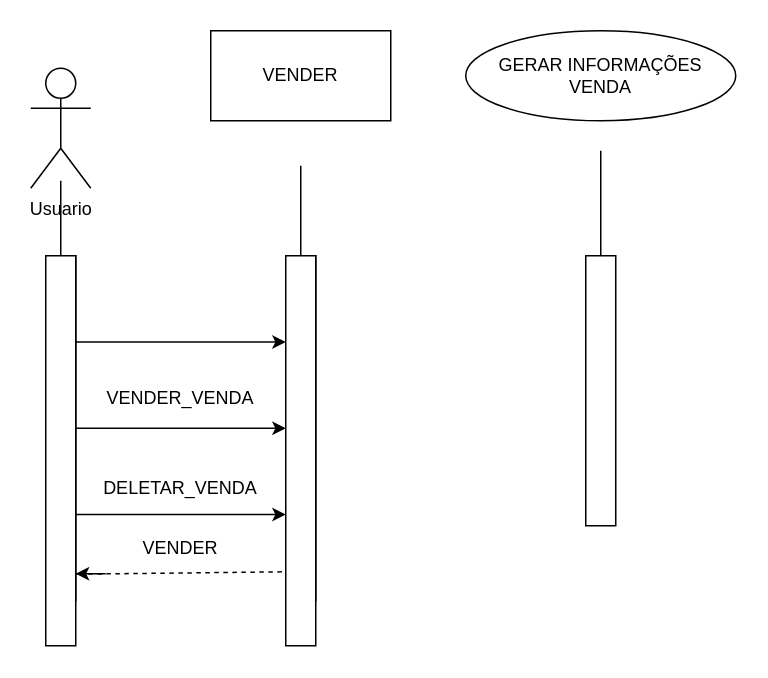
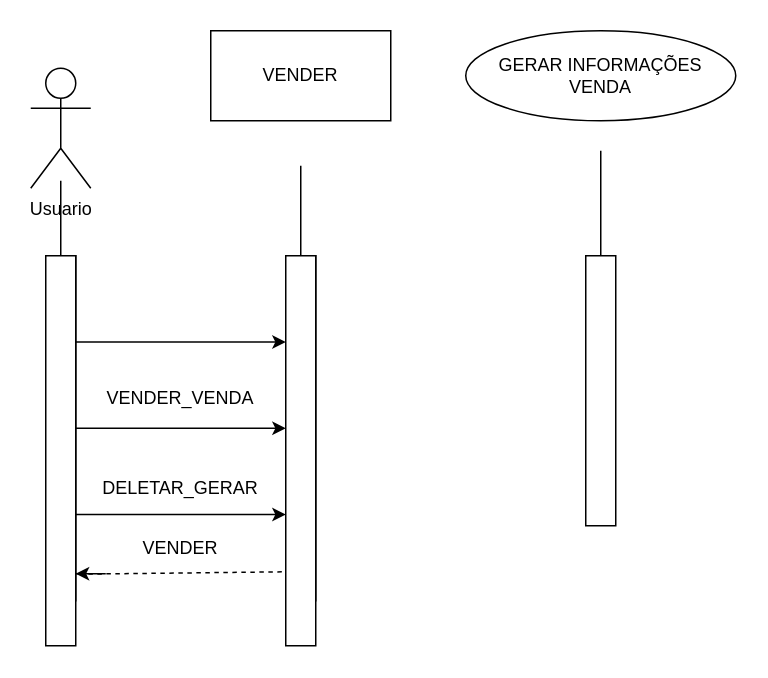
node "DELETAR_VENDA": label "DELETAR_VENDA" -> "DELETAR_GERAR"
